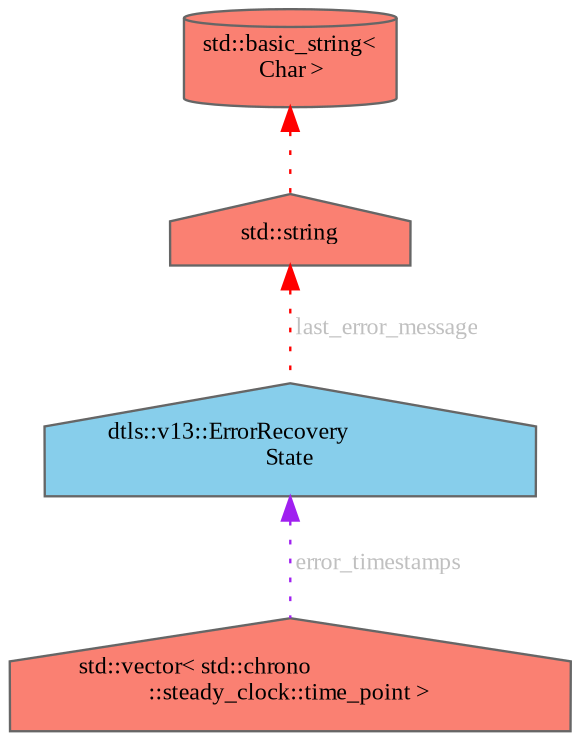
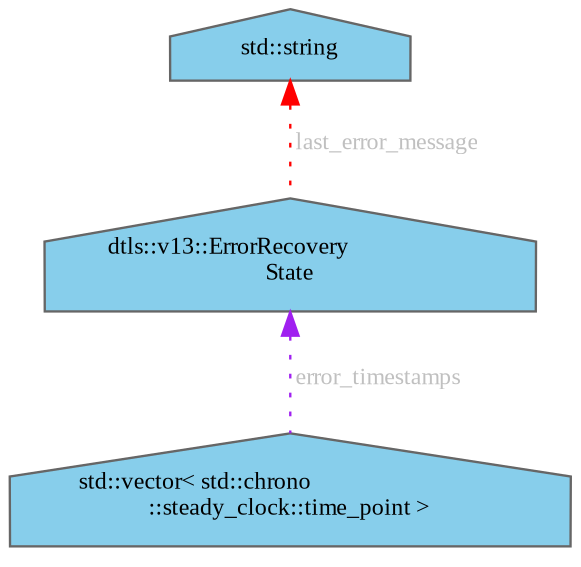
node "std::basic_string< Char >": removed
node "std::string": fillcolor salmon -> skyblue
node "std::vector< std::chrono ::steady_clock::time_point >": fillcolor salmon -> skyblue
